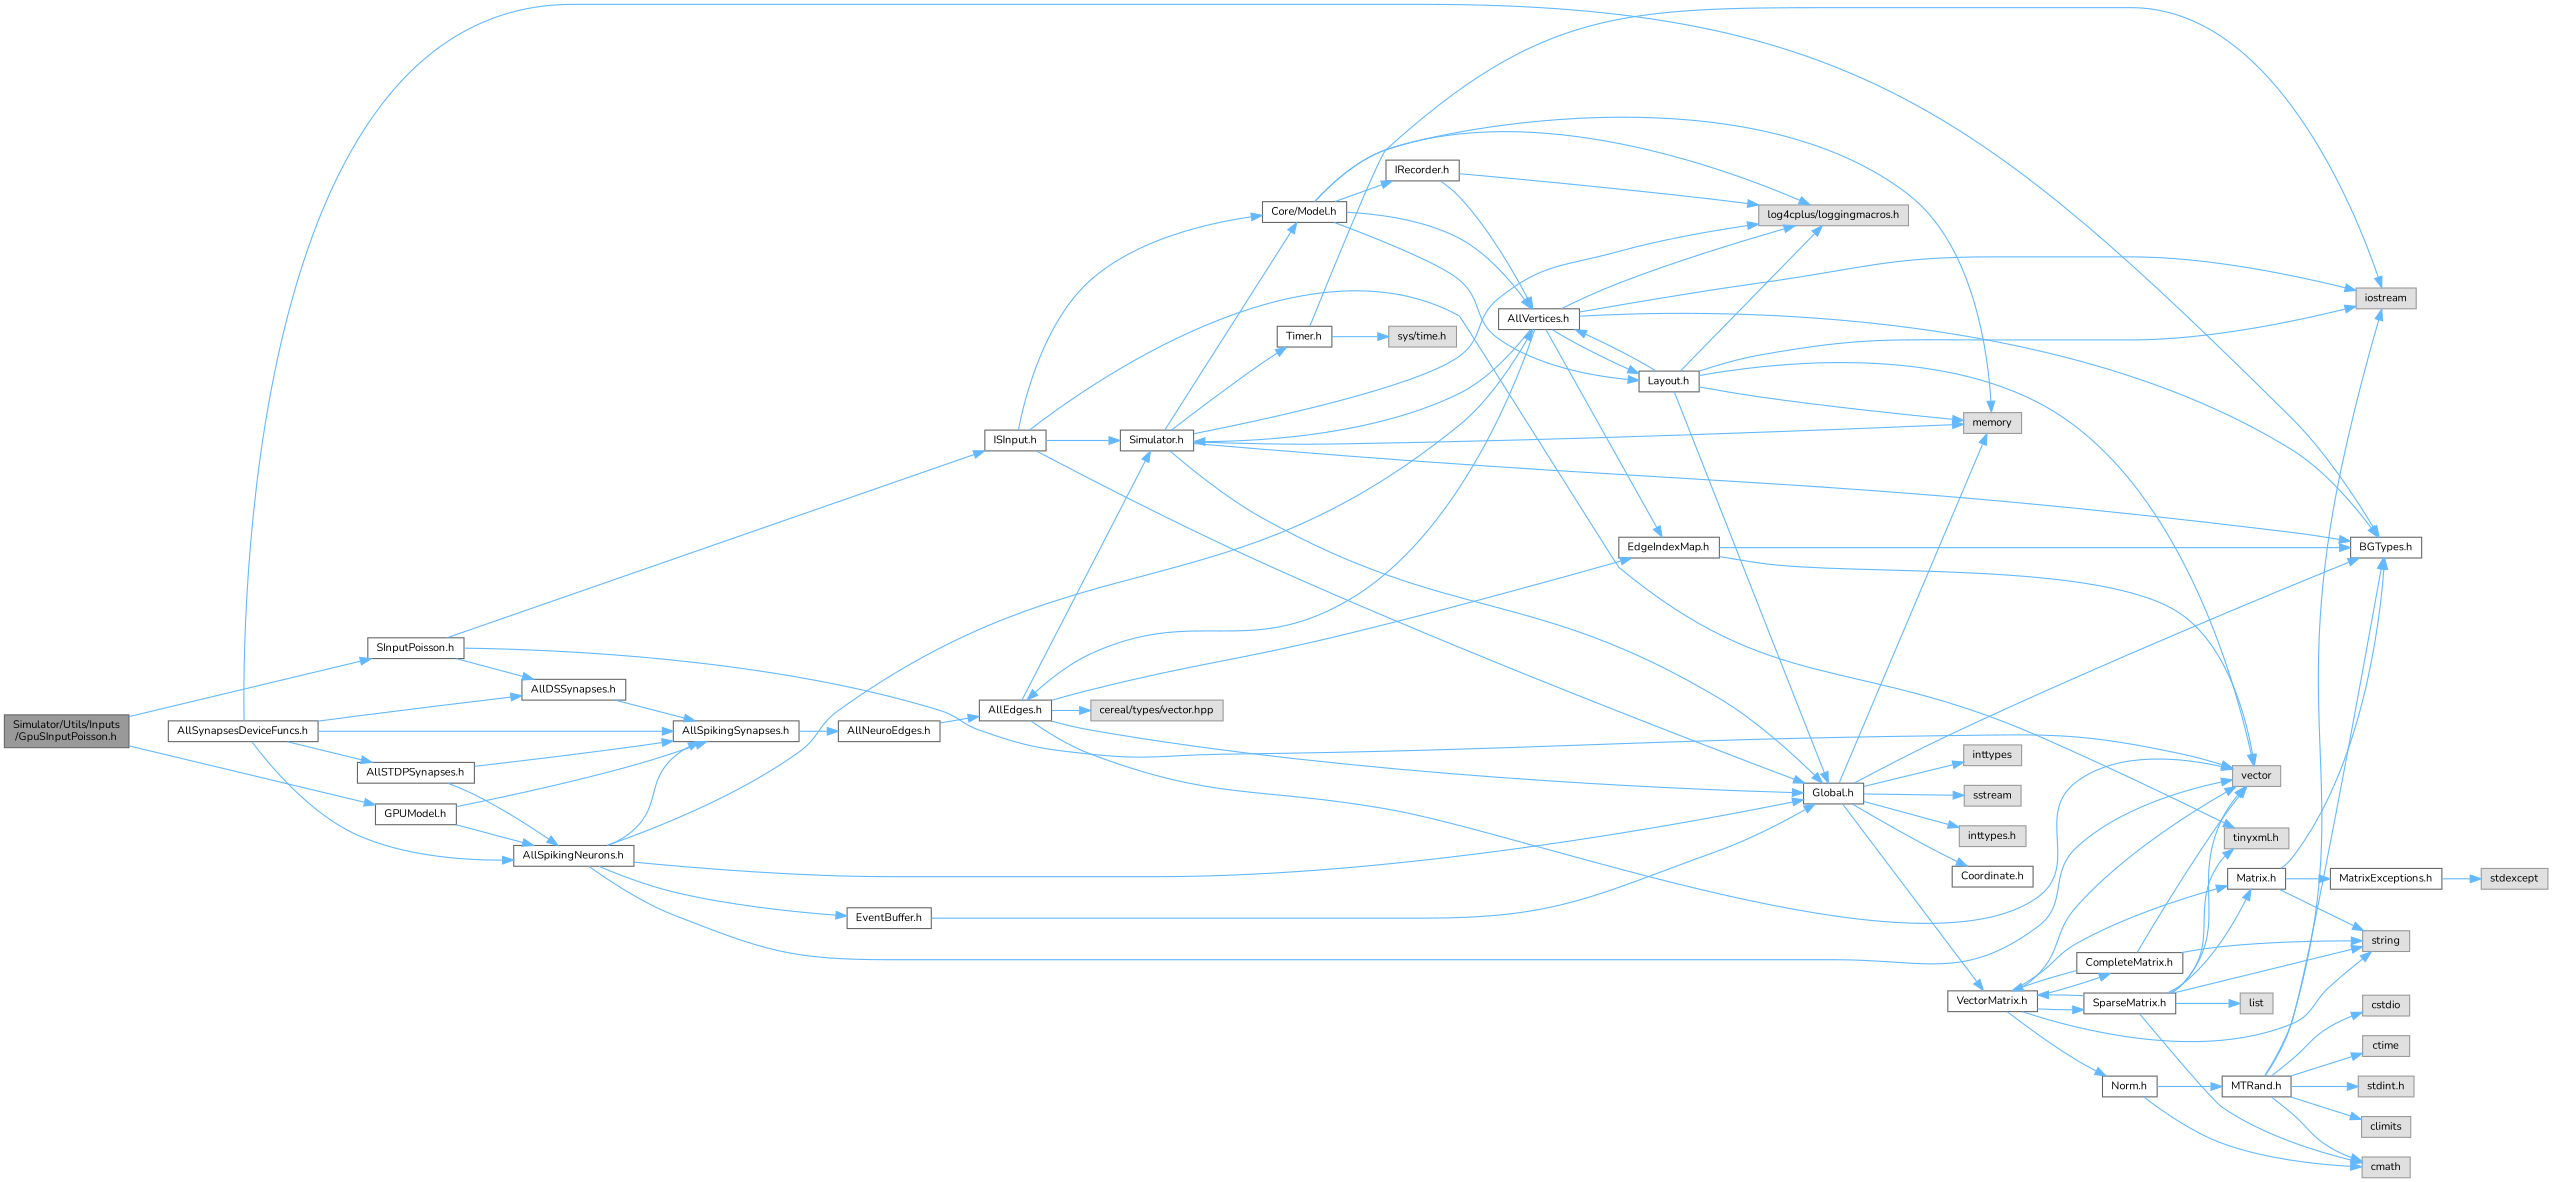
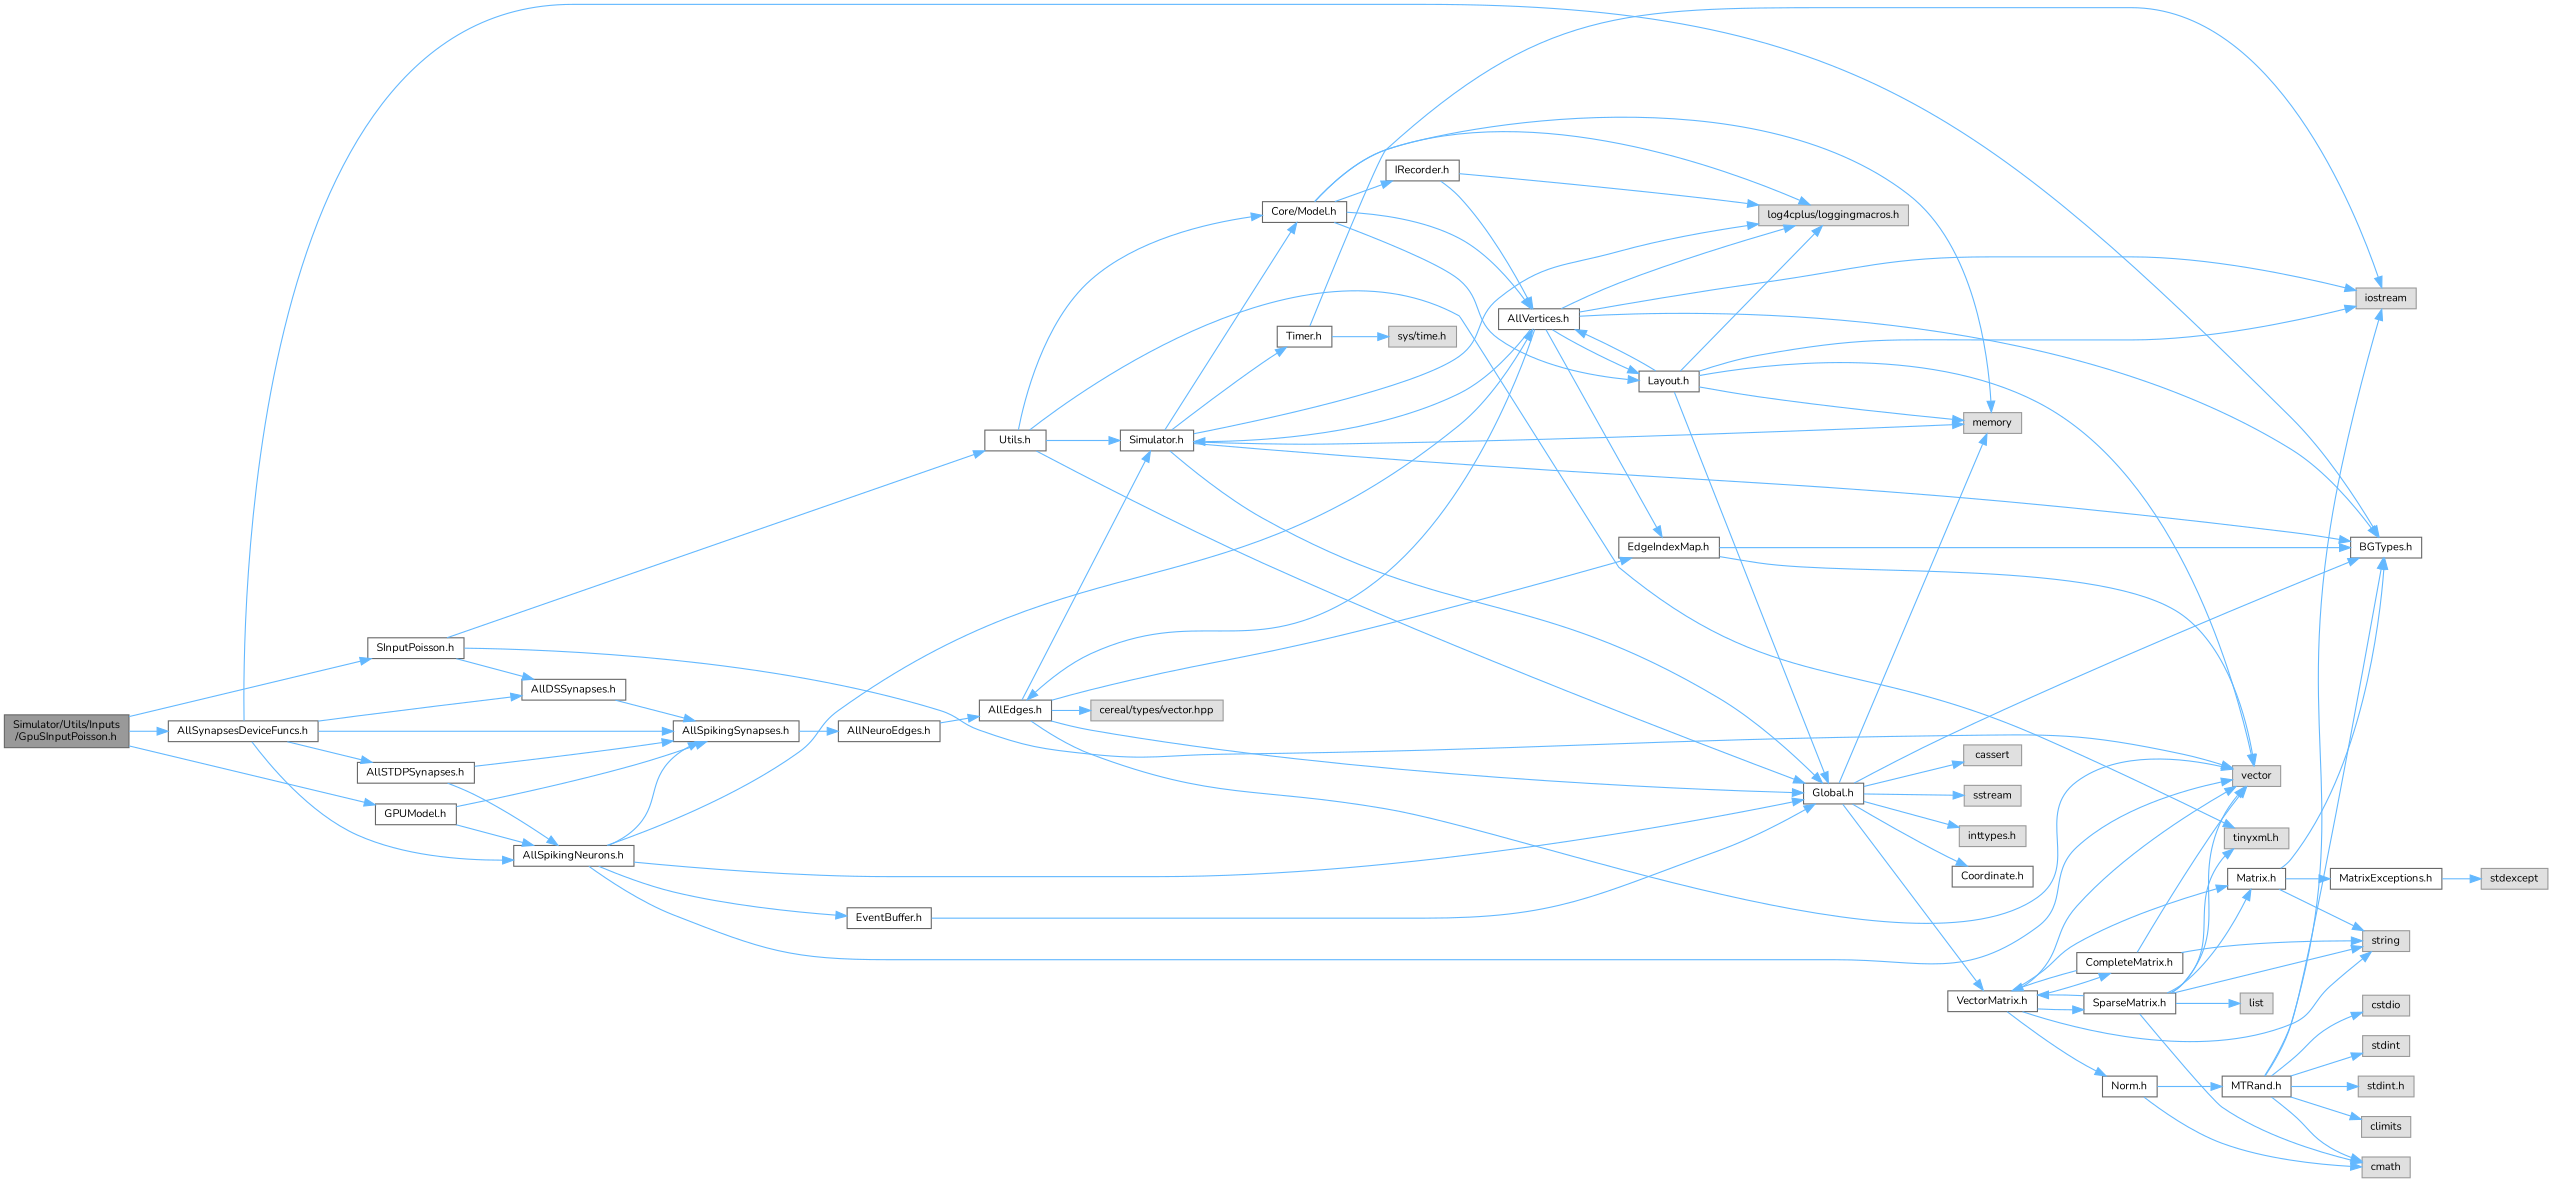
node "ISInput.h": label "ISInput.h" -> "Utils.h"
edge "Simulator/Utils/Inputs /GpuSInputPoisson.h" -> "AllSynapsesDeviceFuncs.h": added
node "inttypes": label "inttypes" -> "cassert"
node "ctime": label "ctime" -> "stdint"
